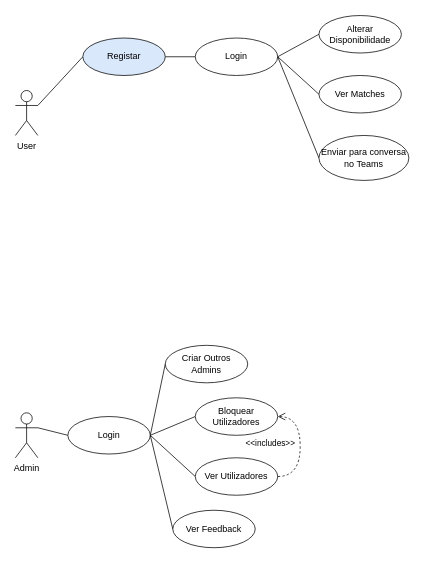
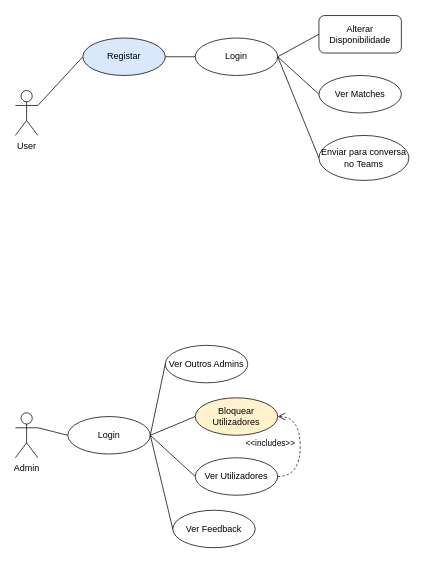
node "Alterar Disponibilidade": shape ellipse -> rounded rectangle
node "Criar Outros Admins": label "Criar Outros Admins" -> "Ver Outros Admins"
node "Bloquear Utilizadores": fillcolor #ffffff -> #fff2cc
